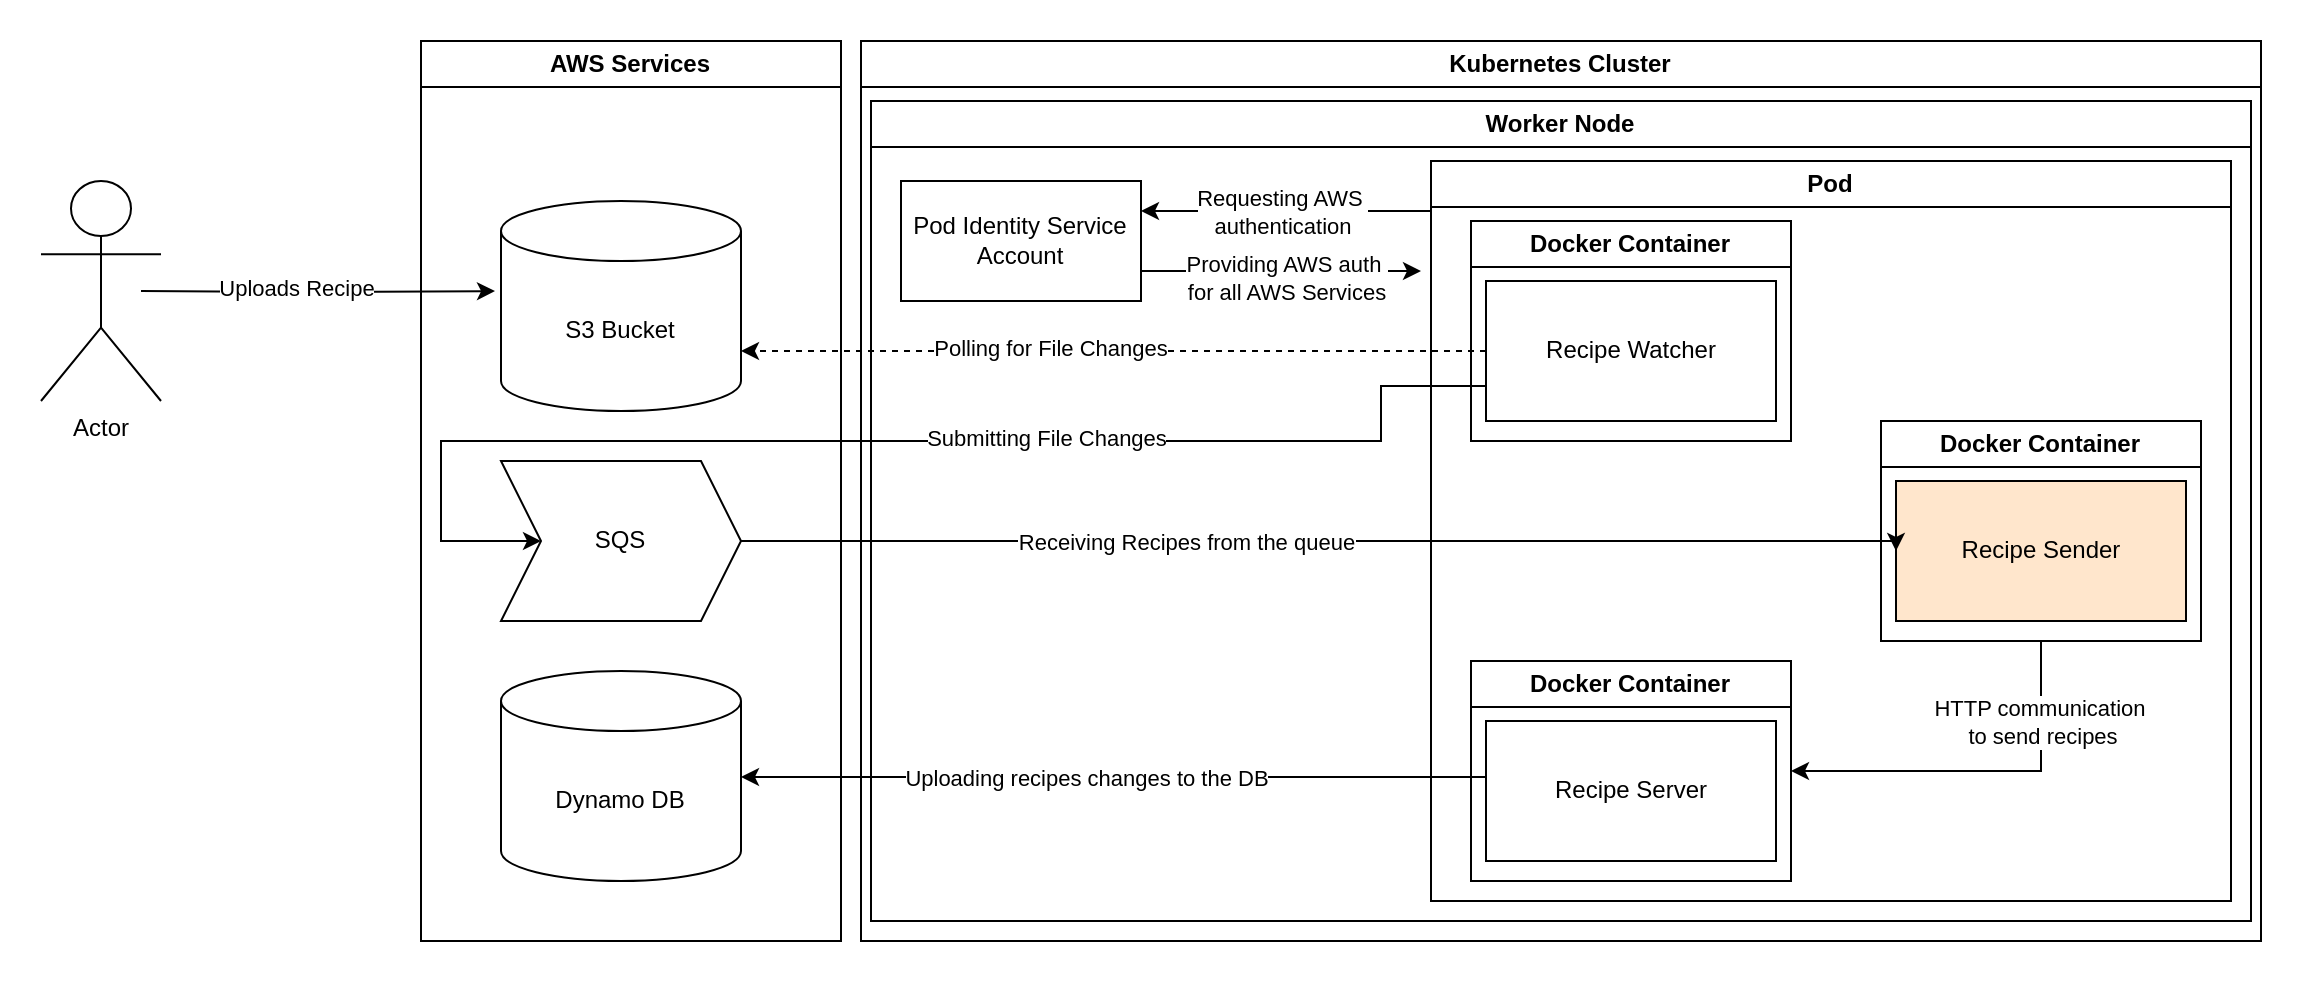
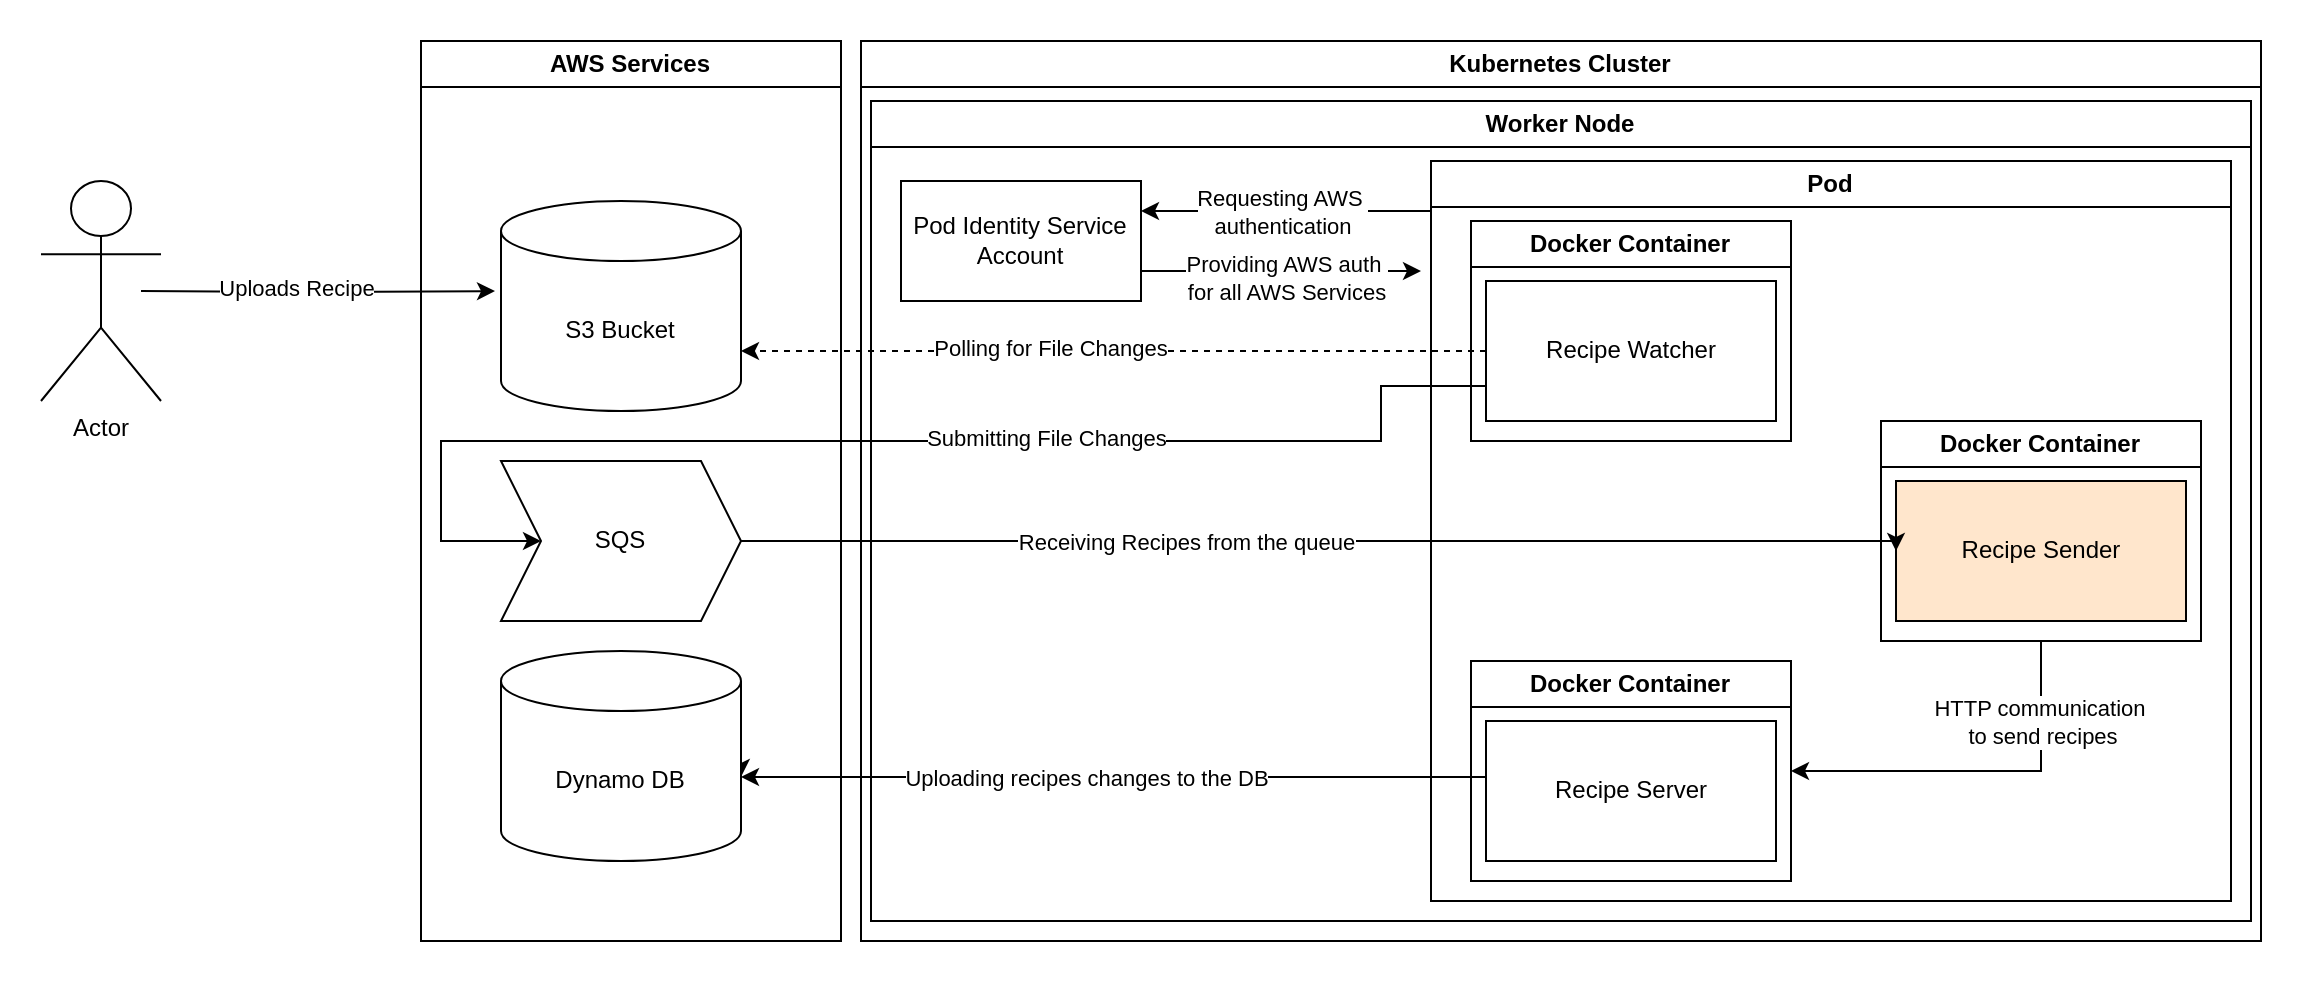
node "Dynamo DB": moved (621, 776) -> (621, 756)
